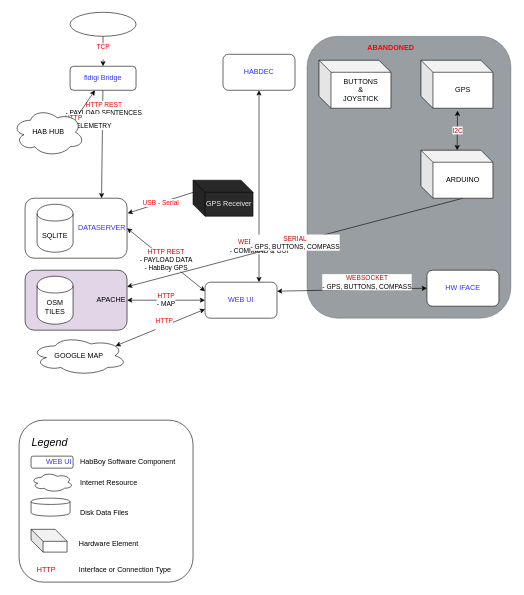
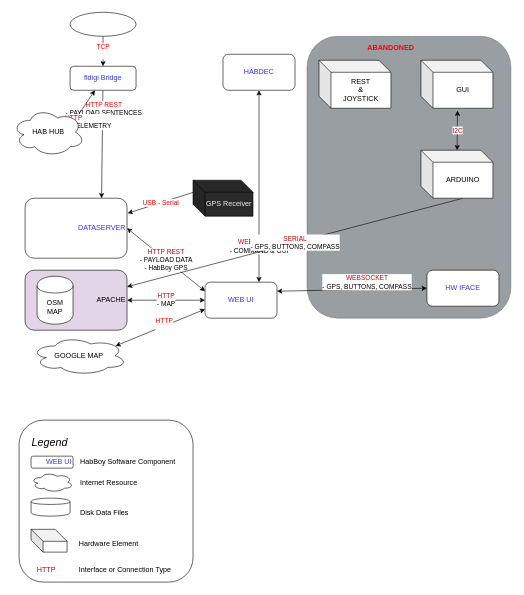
node "BUTTONS & JOYSTICK": label "BUTTONS & JOYSTICK" -> "REST & JOYSTICK"
node "GPS": label "GPS" -> "GUI"
node "SQLITE": removed
node "OSM TILES": label "OSM TILES" -> "OSM MAP"
